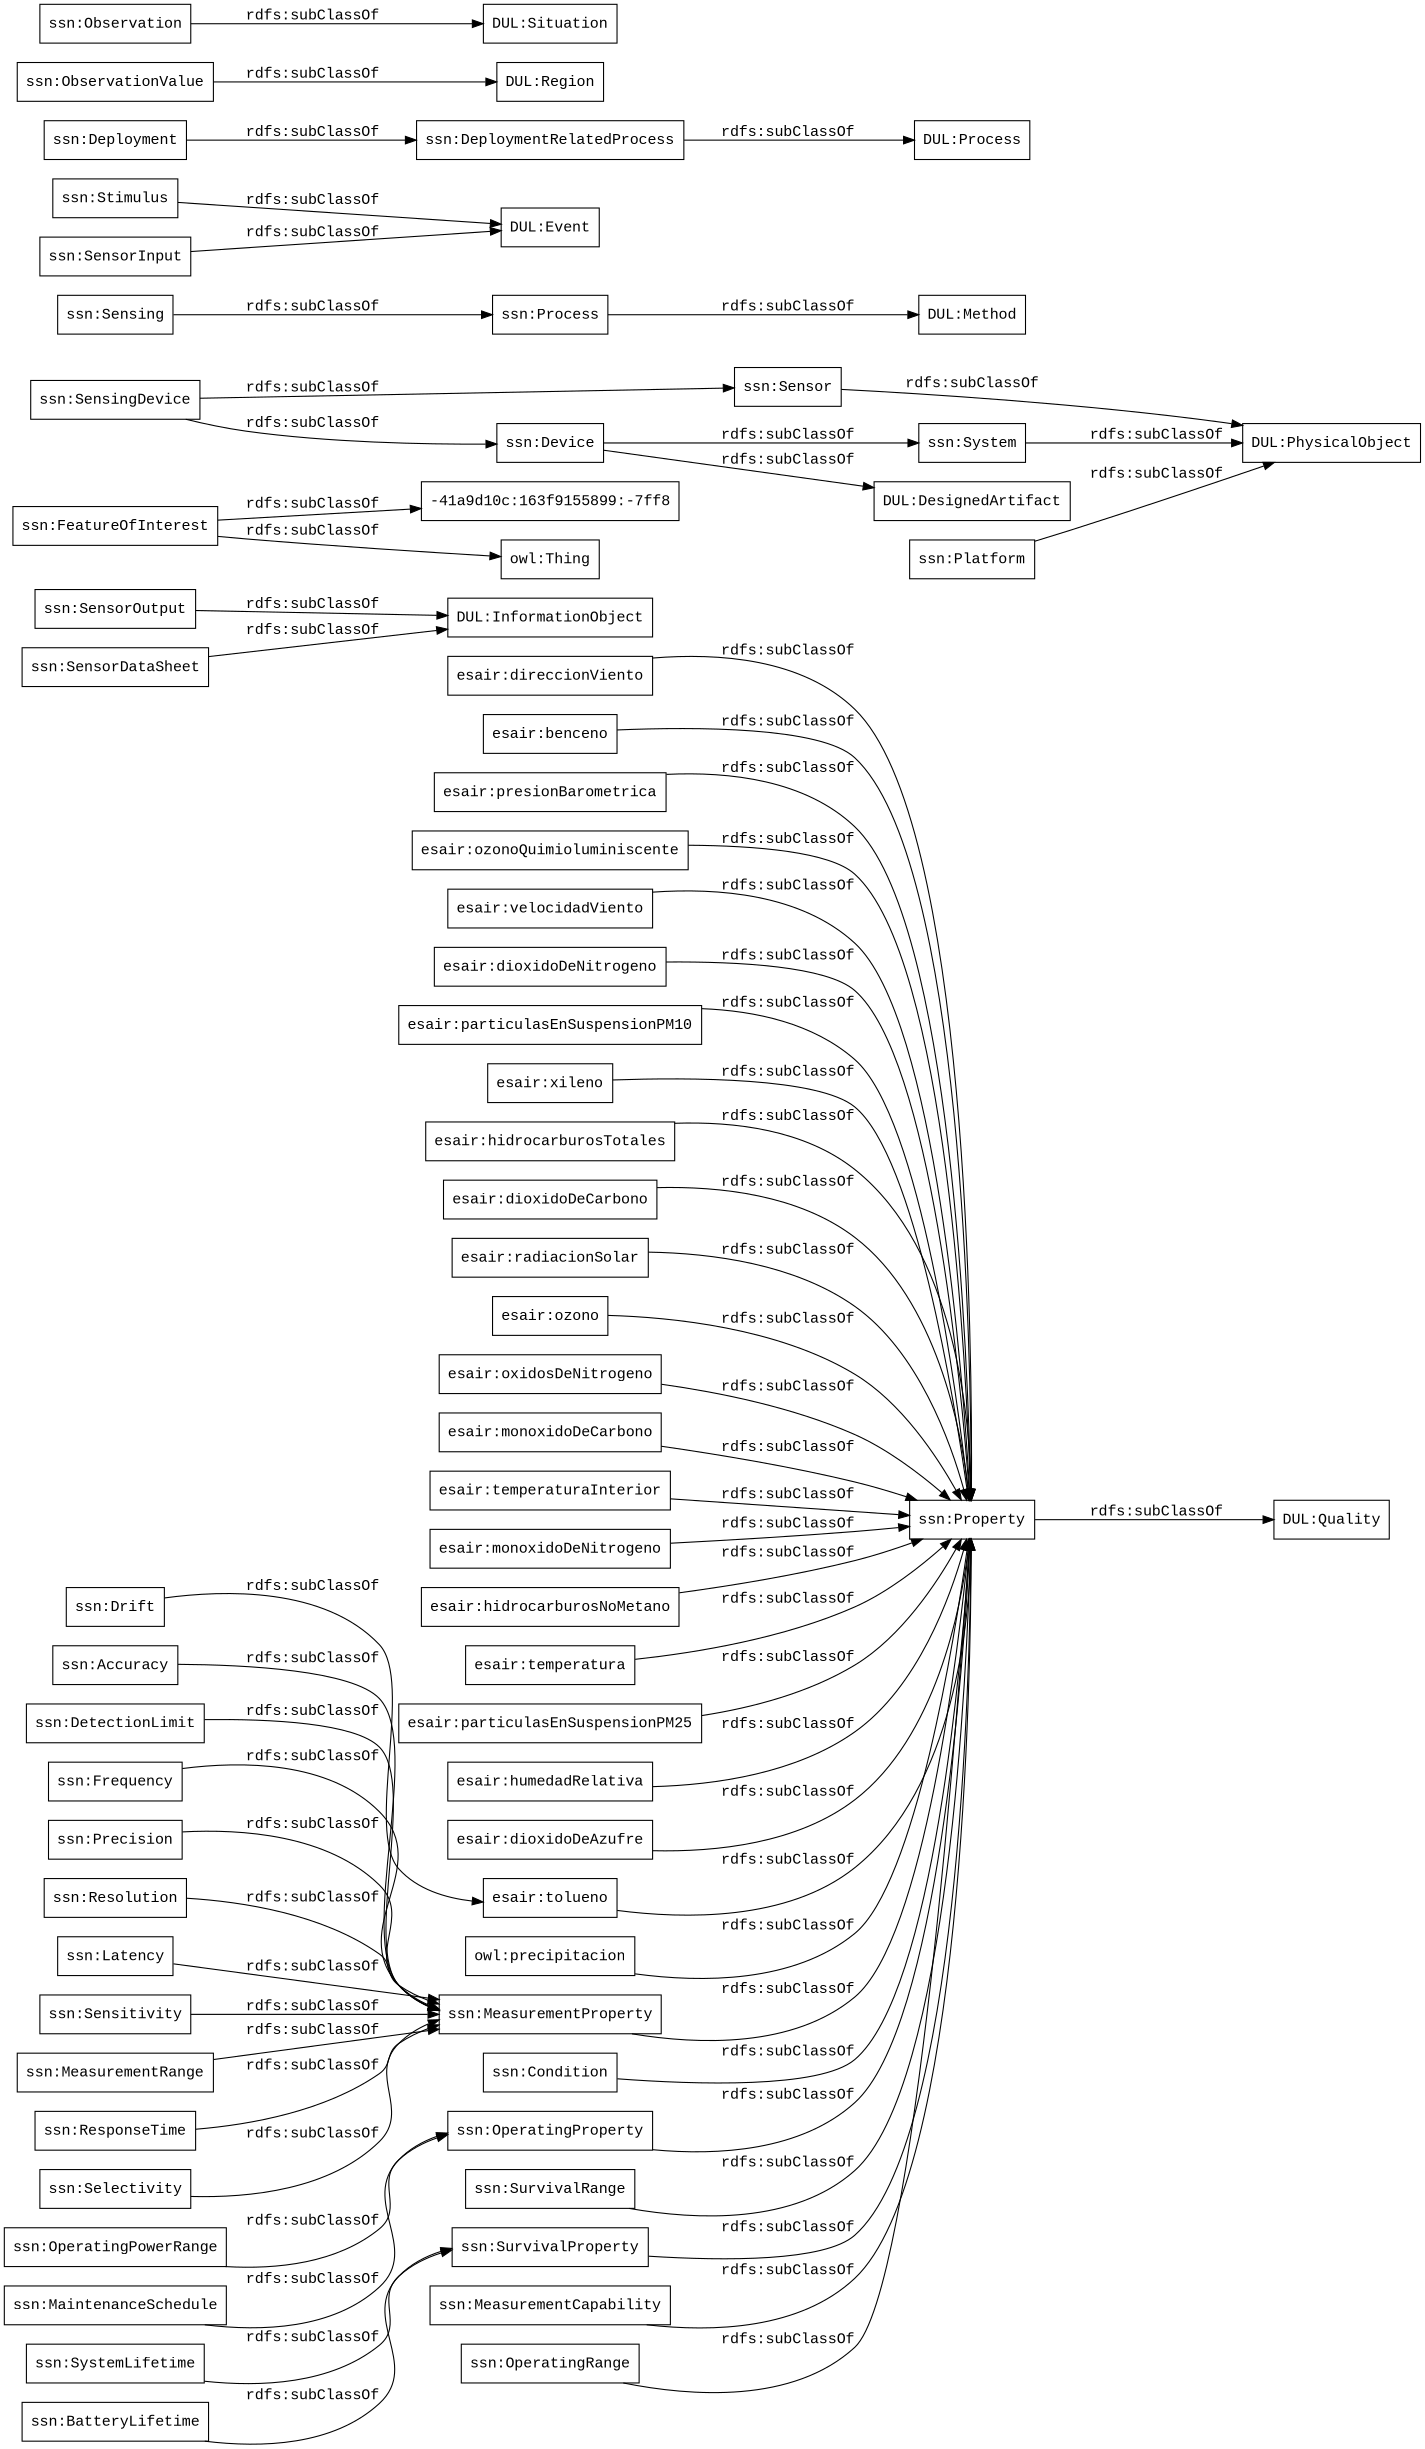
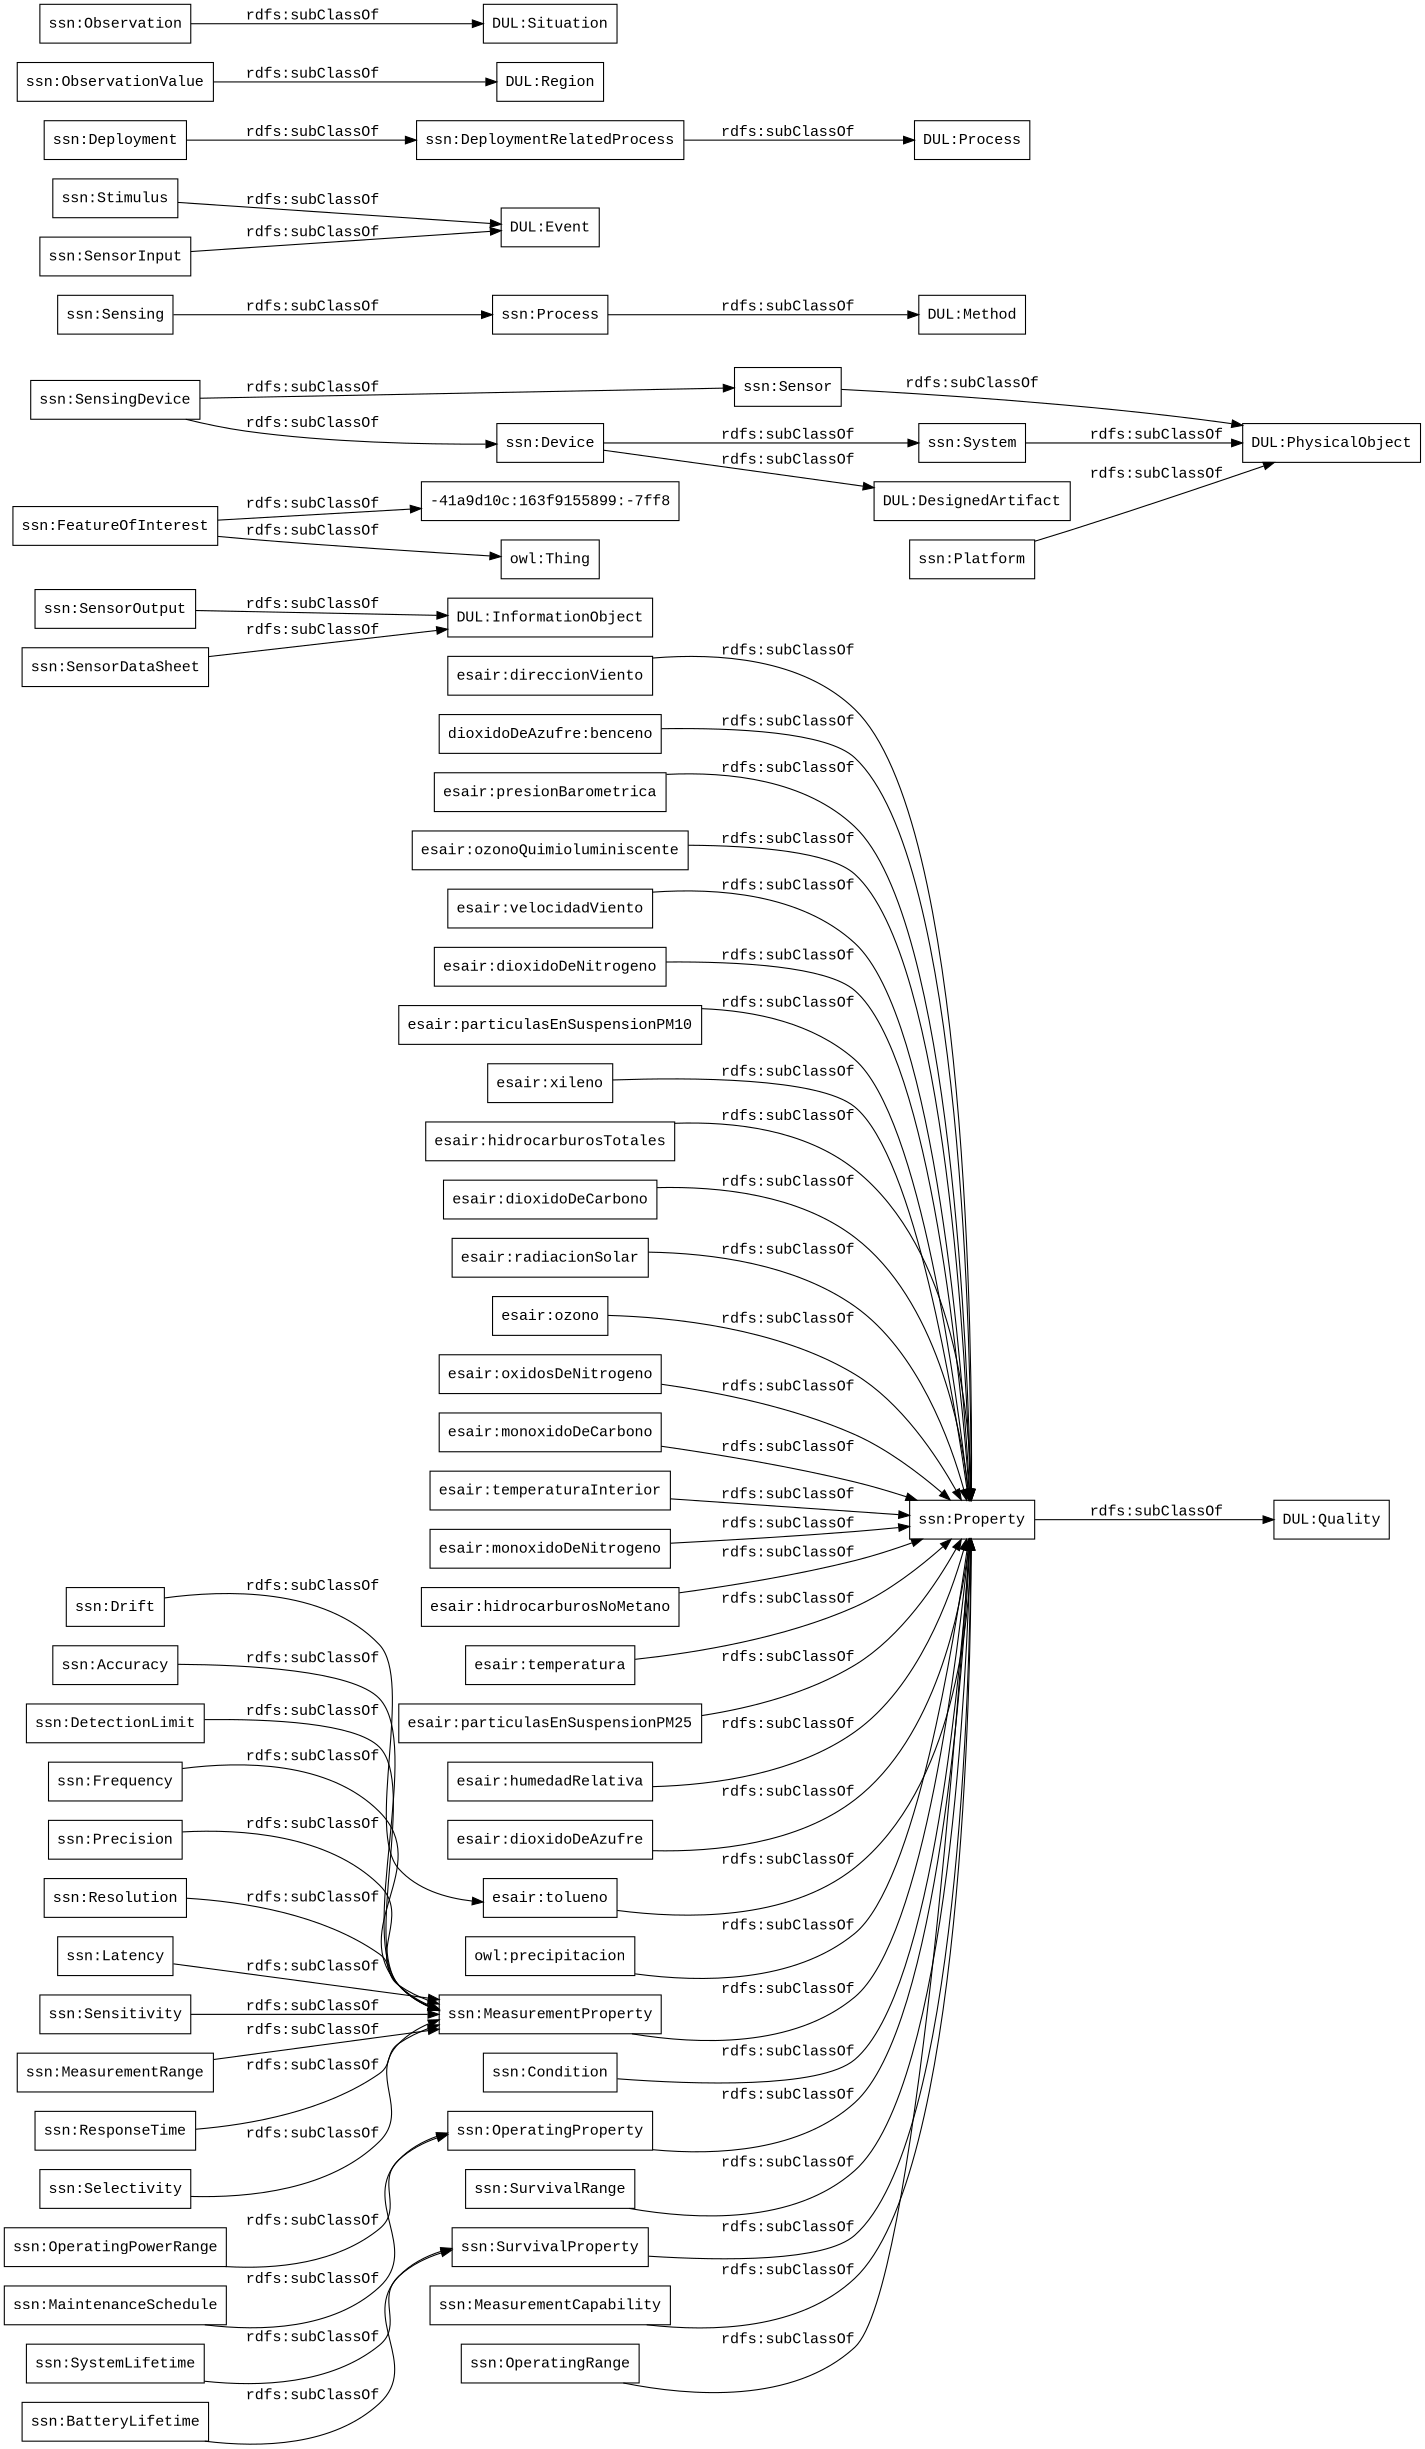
node "esair:benceno": label "esair:benceno" -> "dioxidoDeAzufre:benceno"
